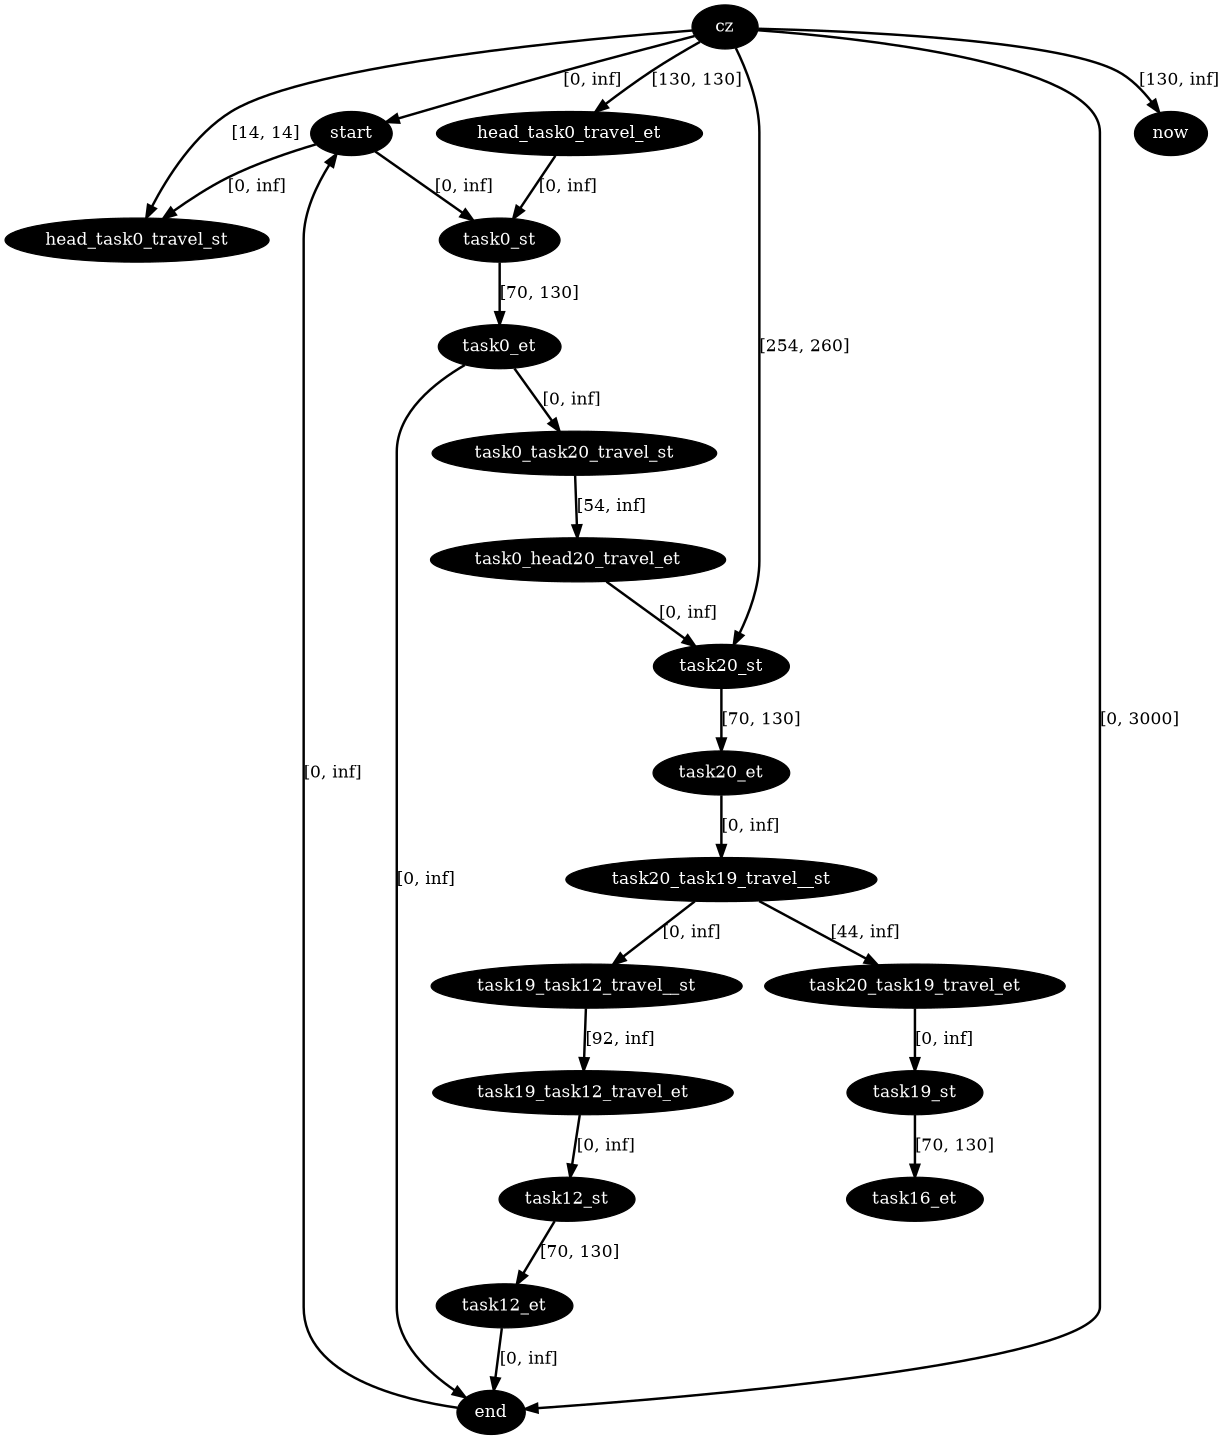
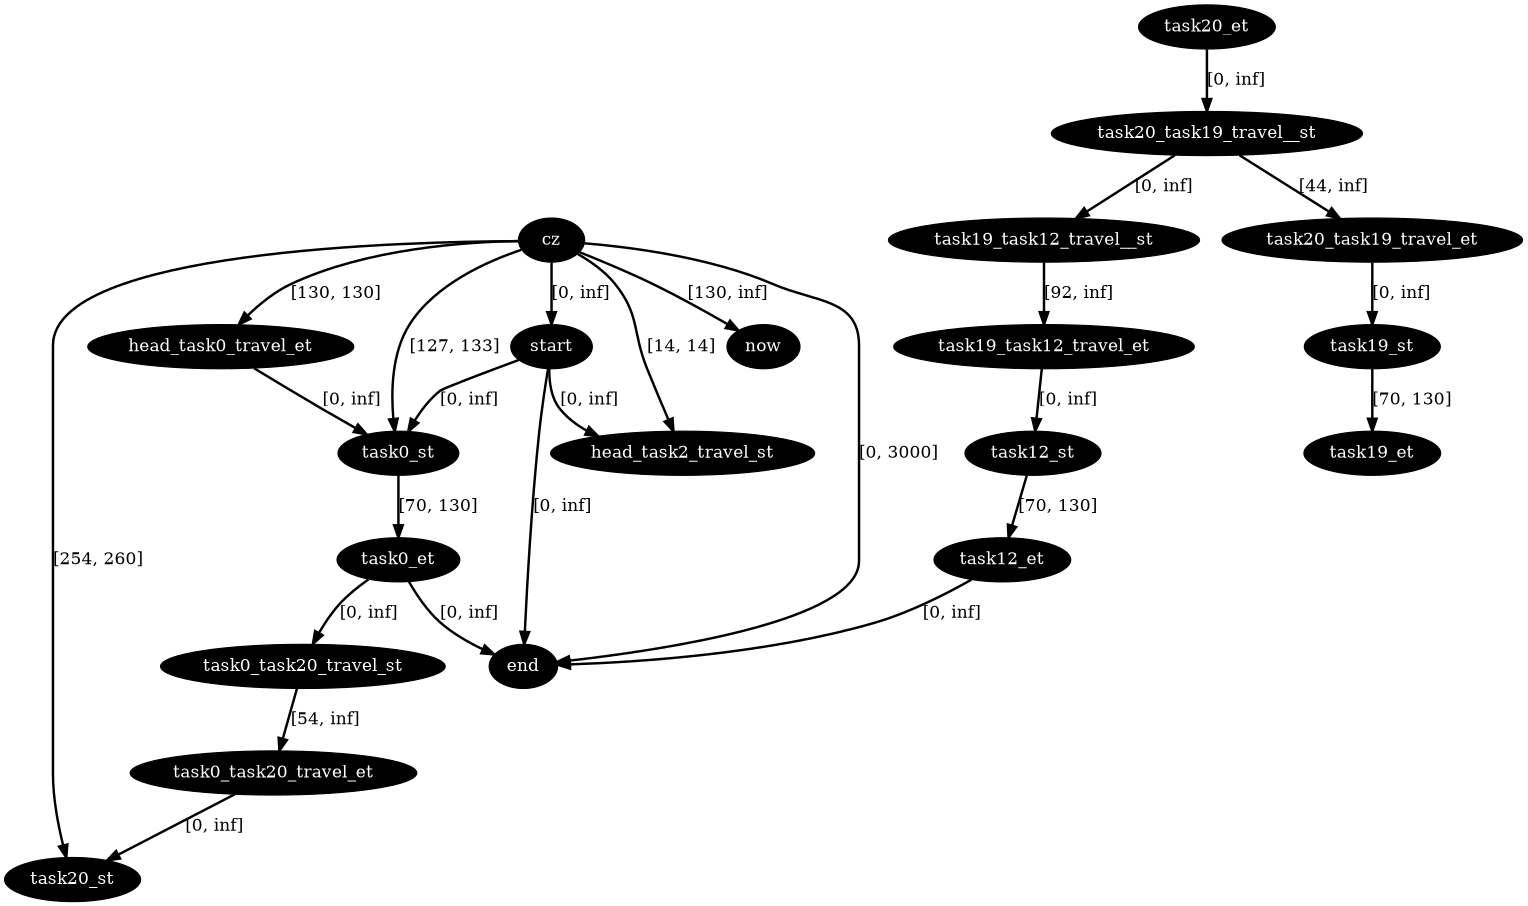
node "head_task0_travel_st": label "head_task0_travel_st" -> "head_task2_travel_st"
edge "cz" -> "task0_st": added, label "[127, 133]"
node "task0_head20_travel_et": label "task0_head20_travel_et" -> "task0_task20_travel_et"
edge "task20_st" -> "task20_et": removed, label "[70, 130]"
edge "end" -> "start": reversed
node "task16_et": label "task16_et" -> "task19_et"
